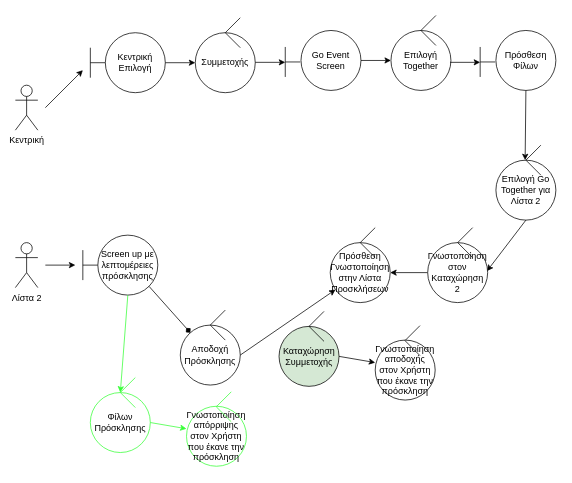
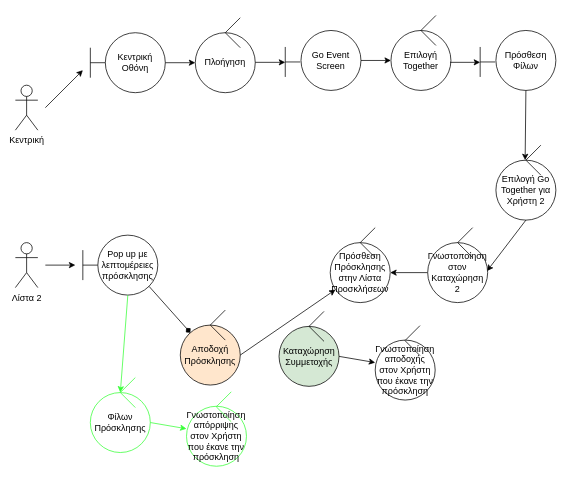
node "Κεντρική Επιλογή": label "Κεντρική Επιλογή" -> "Κεντρική Οθόνη"
node "Συμμετοχής": label "Συμμετοχής" -> "Πλοήγηση"
node "Επιλογή Go Together για Λίστα 2": label "Επιλογή Go Together για Λίστα 2" -> "Επιλογή Go Together για Χρήστη 2"
node "Screen up με λεπτομέρειες πρόσκλησης": label "Screen up με λεπτομέρειες πρόσκλησης" -> "Pop up με λεπτομέρειες πρόσκλησης"
node "Πρόσθεση Γνωστοποίηση στην Λίστα Προσκλήσεων": label "Πρόσθεση Γνωστοποίηση στην Λίστα Προσκλήσεων" -> "Πρόσθεση Πρόσκλησης στην Λίστα Προσκλήσεων"
node "Αποδοχή Πρόσκλησης": fillcolor #ffffff -> #ffe6cc
